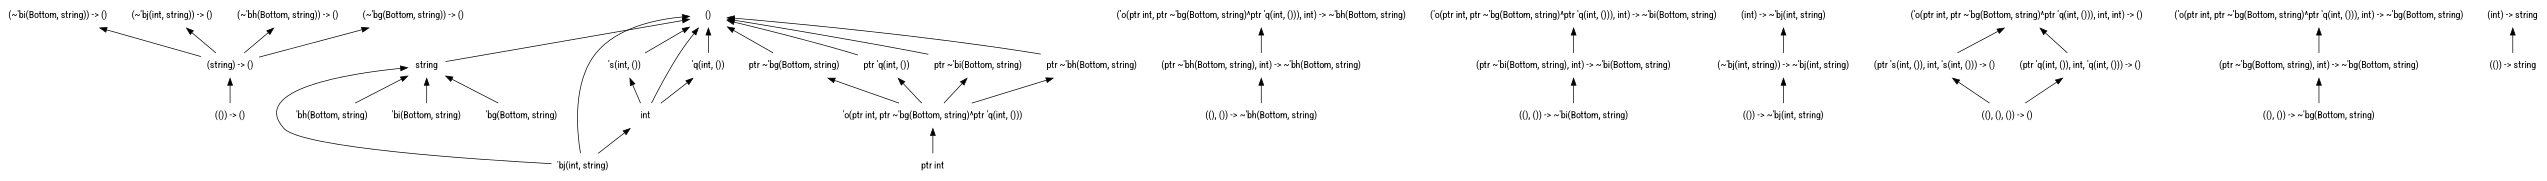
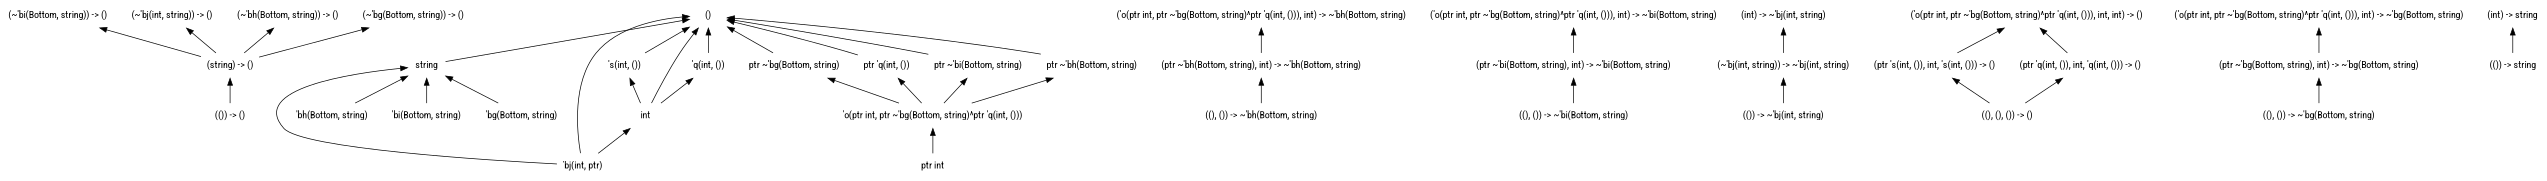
node "'bj(int, string)": label "'bj(int, string)" -> "'bj(int, ptr)"
